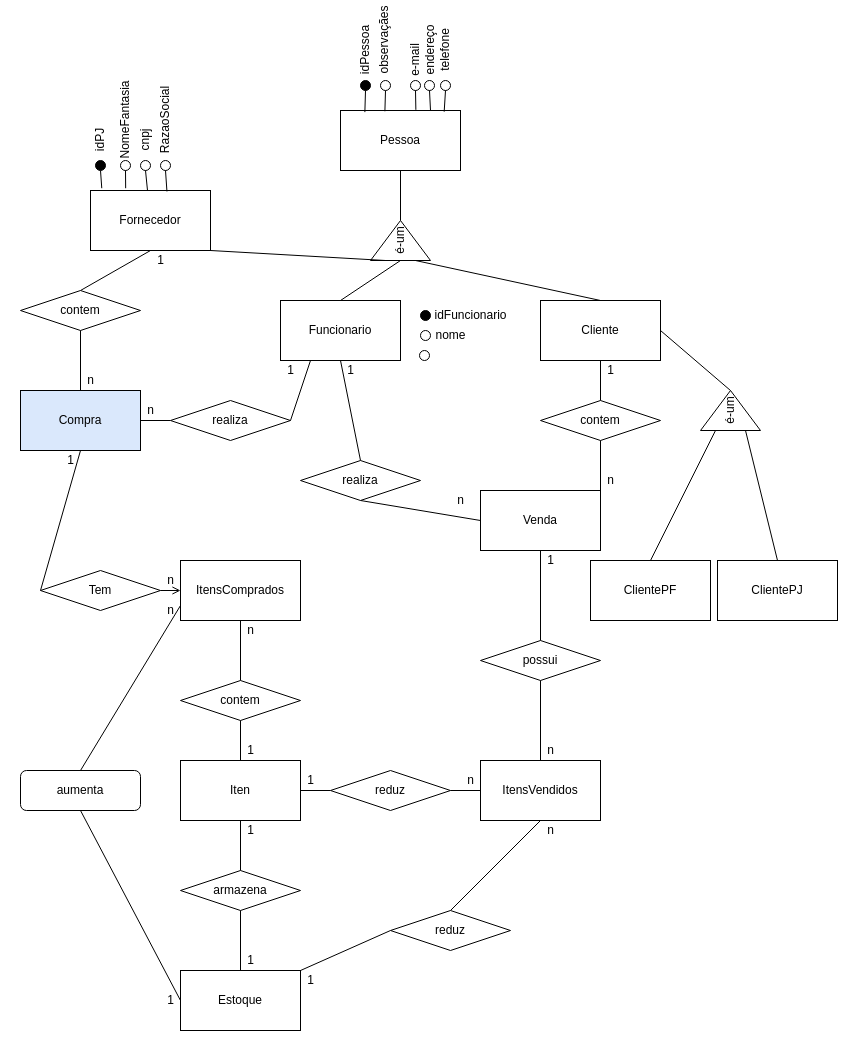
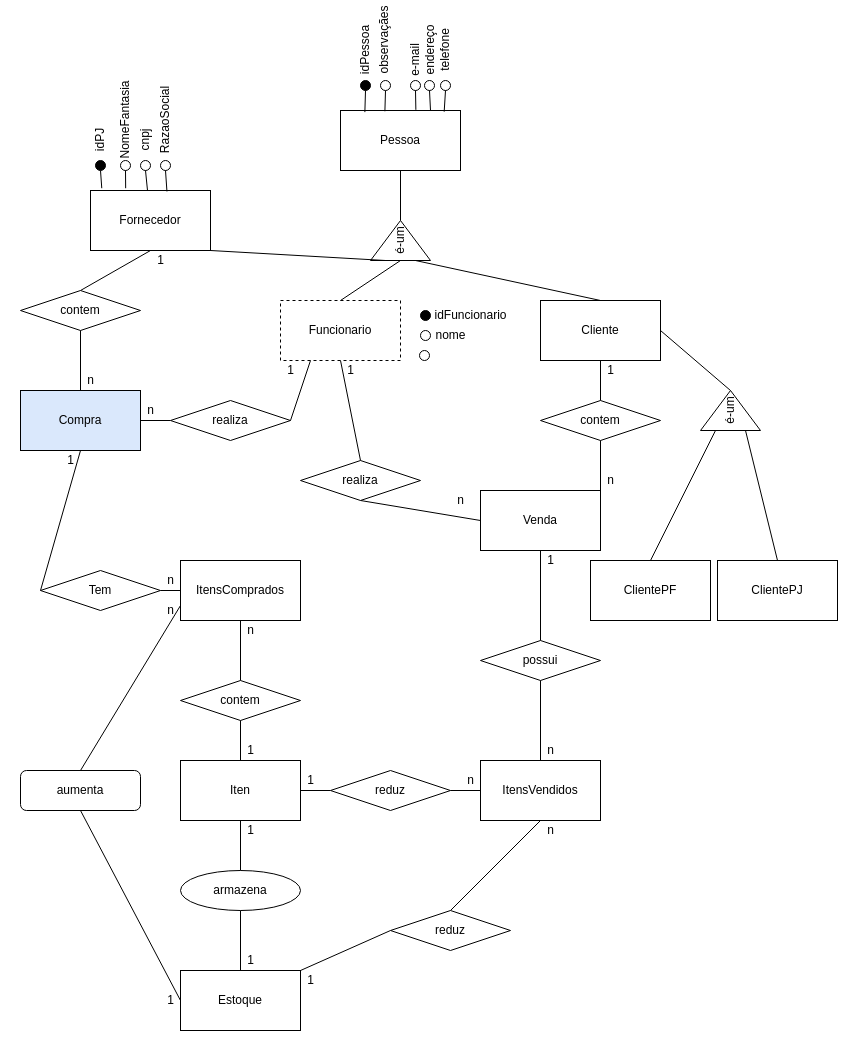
node "Funcionario": style solid -> dashed
edge "Tem" -> "ItensComprados": arrowhead open -> none
node "armazena": shape diamond -> ellipse
